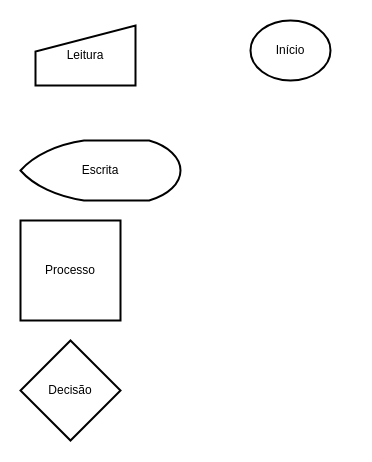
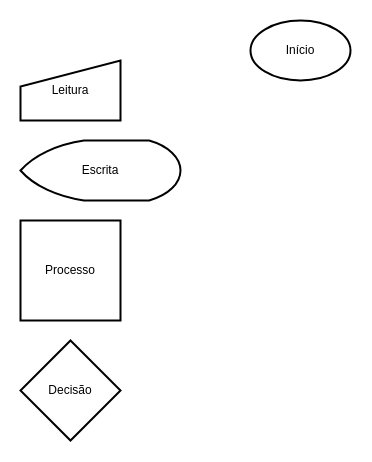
node "Início": size 80x60 -> 100x60
node "Leitura": moved (86, 56) -> (71, 91)
